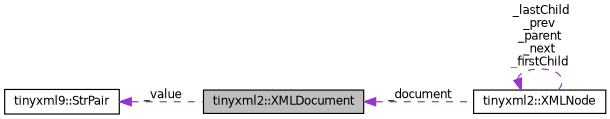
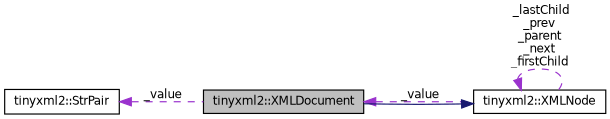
edge "tinyxml2::XMLNode" -> "tinyxml2::XMLDocument": label " _document" -> " _value"
node "tinyxml9::StrPair": label "tinyxml9::StrPair" -> "tinyxml2::StrPair"
edge "tinyxml2::XMLDocument" -> "tinyxml2::XMLNode": added
